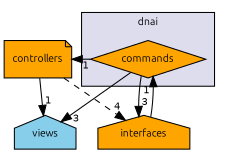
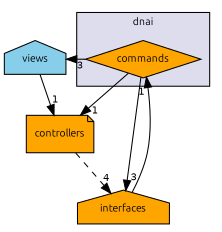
edge "controllers" -> "views": reversed
